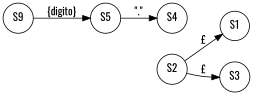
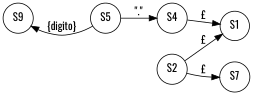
edge "S9" -> "S5": reversed
edge "S4" -> "S1": added, label "£"
node "S3": label "S3" -> "S7"
